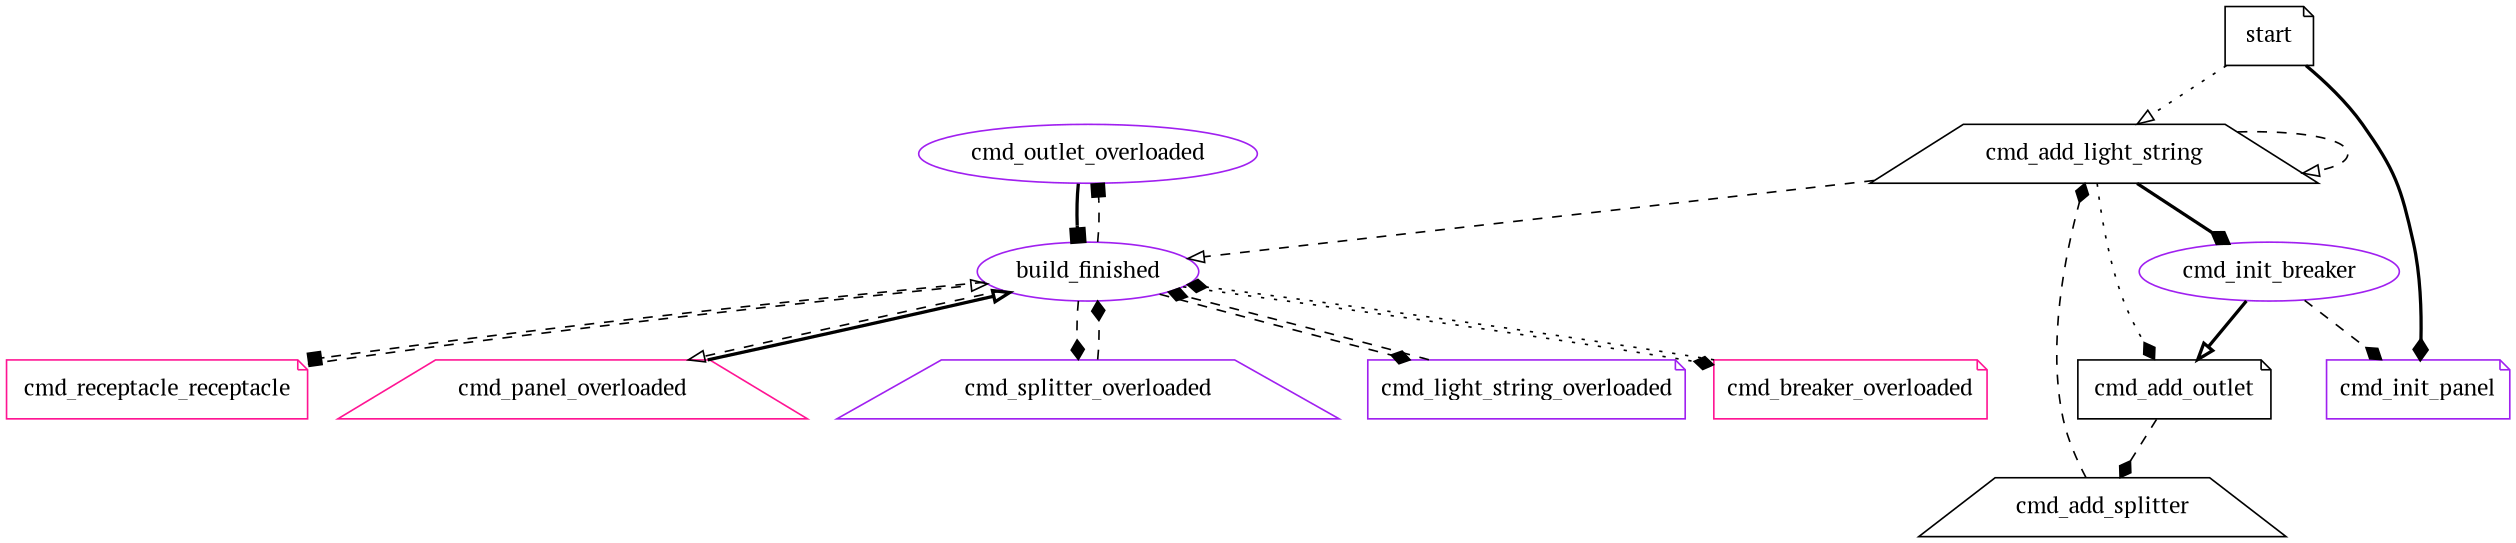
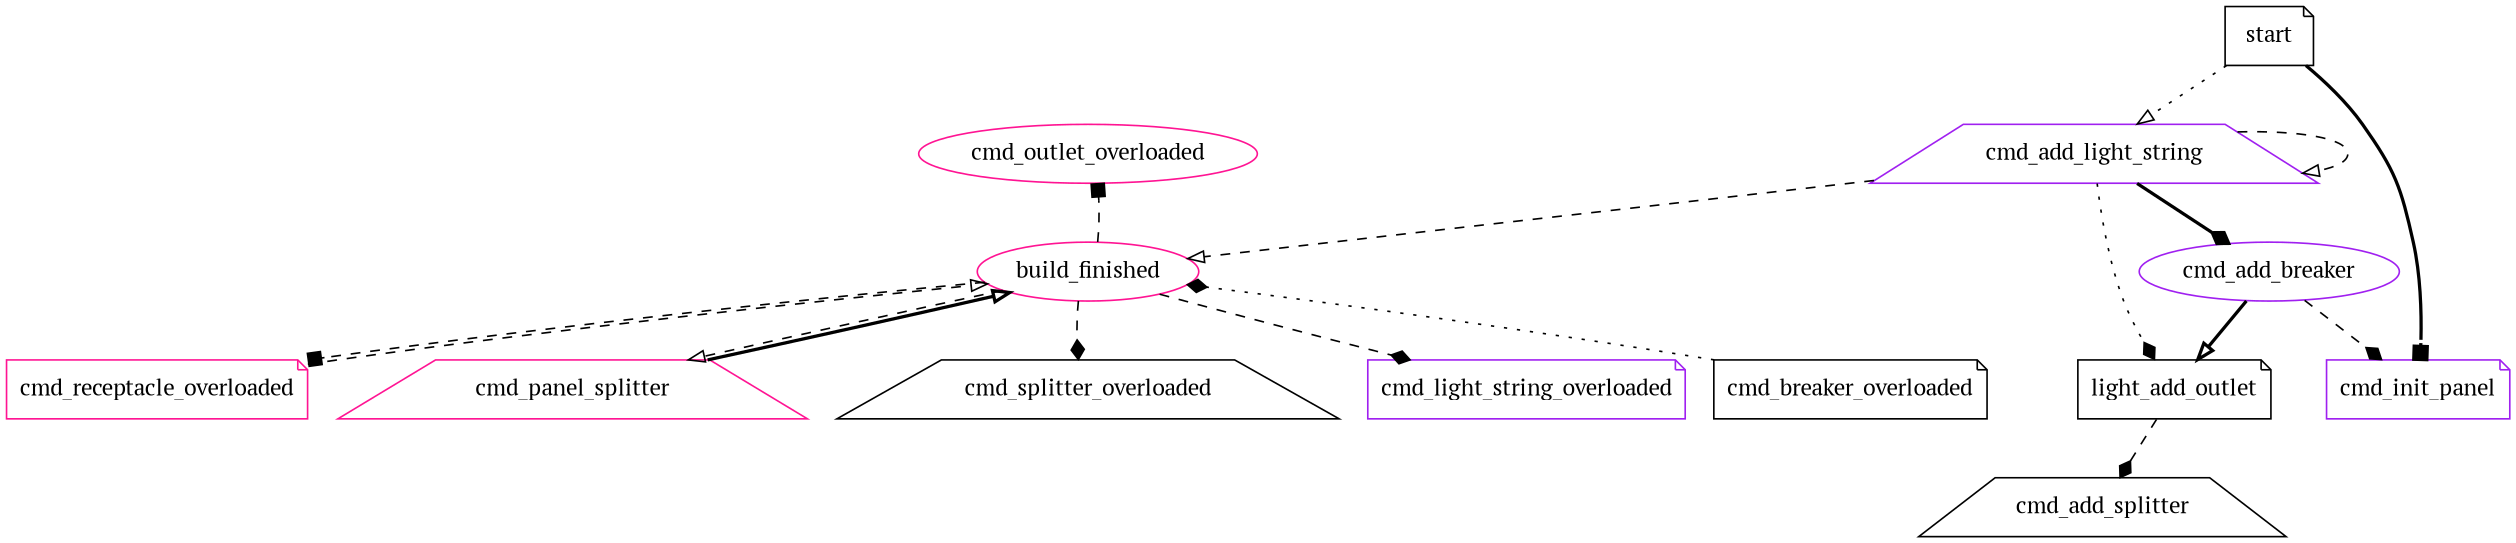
node "cmd_outlet_overloaded": color purple -> deeppink
node "cmd_add_light_string": color black -> purple
edge "start" -> "cmd_init_panel": arrowhead diamond -> box
edge "cmd_outlet_overloaded" -> "build_finished": removed
node "build_finished": color purple -> deeppink
node "cmd_init_breaker": label "cmd_init_breaker" -> "cmd_add_breaker"
edge "build_finished" -> "cmd_breaker_overloaded": removed
edge "cmd_light_string_overloaded" -> "build_finished": removed
edge "cmd_splitter_overloaded" -> "build_finished": removed
edge "cmd_add_splitter" -> "cmd_add_light_string": removed
node "cmd_receptacle_receptacle": label "cmd_receptacle_receptacle" -> "cmd_receptacle_overloaded"
node "cmd_panel_overloaded": label "cmd_panel_overloaded" -> "cmd_panel_splitter"
node "cmd_splitter_overloaded": color purple -> black
node "cmd_breaker_overloaded": color deeppink -> black
node "cmd_add_outlet": label "cmd_add_outlet" -> "light_add_outlet"
